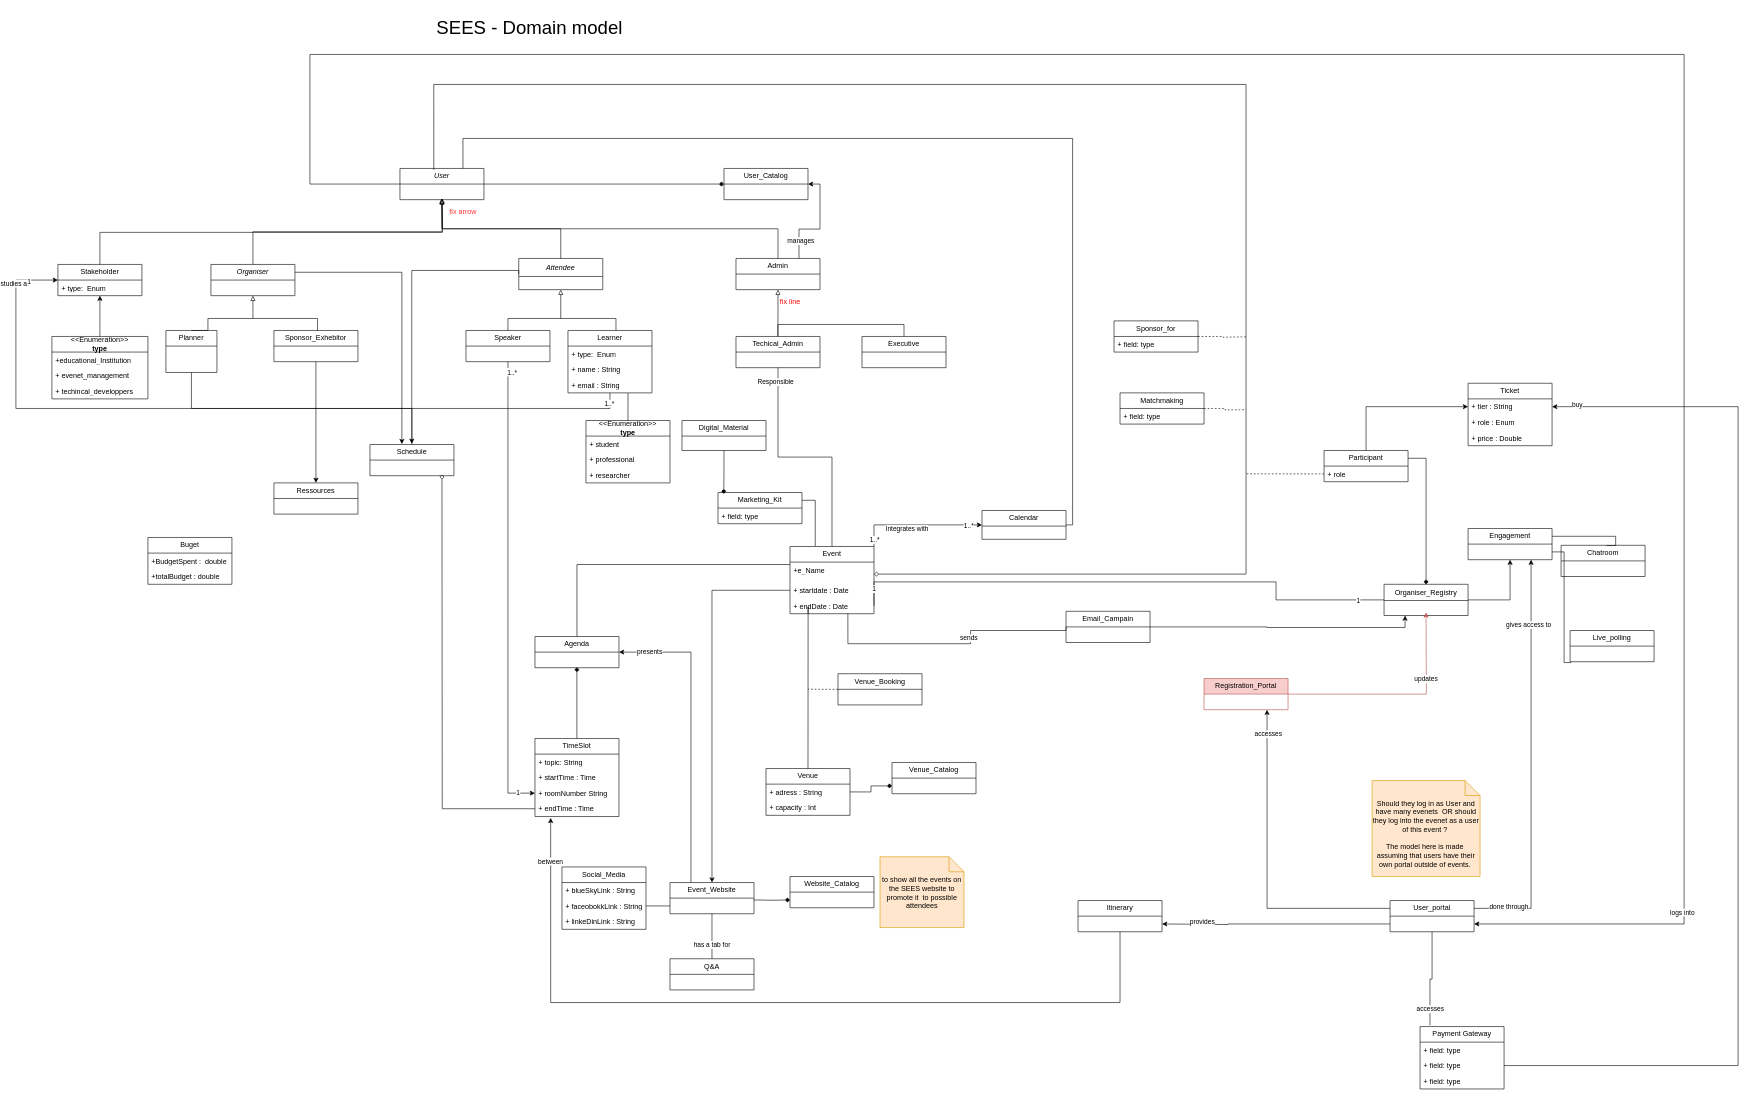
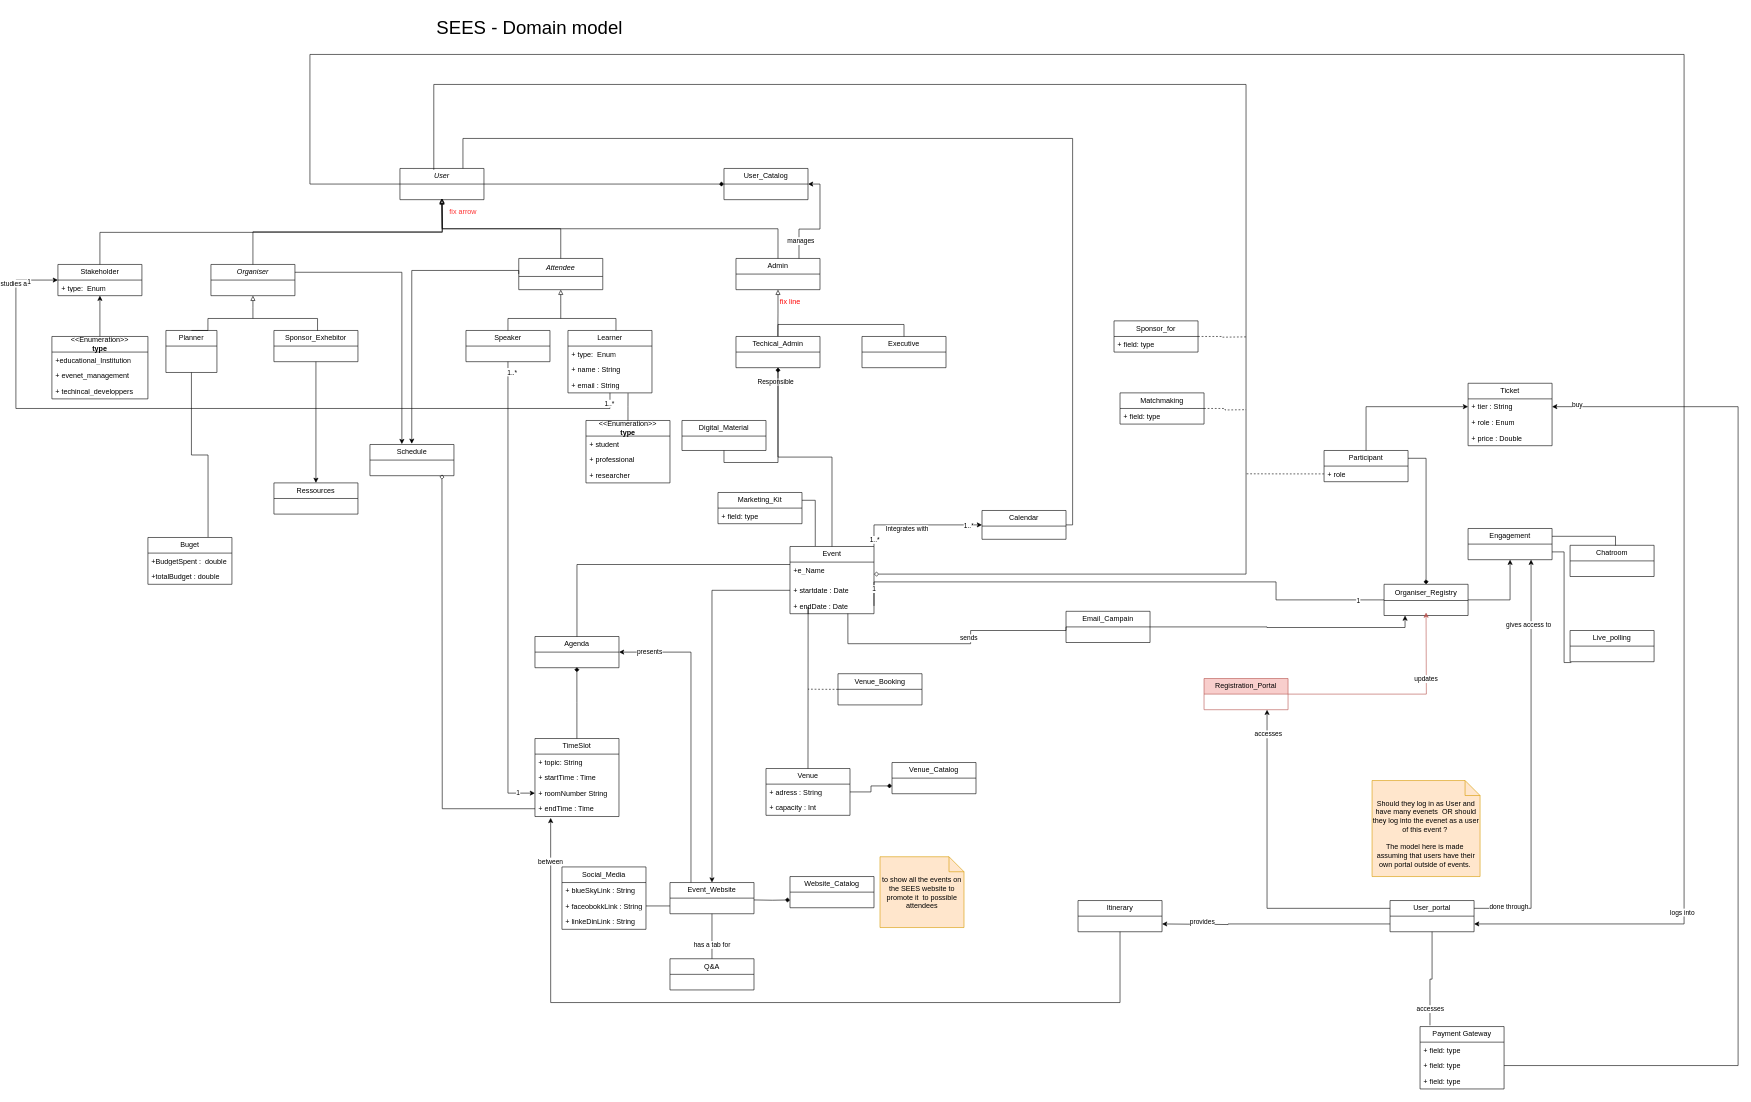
edge "Planner" -- "Schedule": now "Planner" -- "Buget"
edge "Digital_Material" -> "Marketing_Kit": now "Digital_Material" -> "Techical_Admin"
node "Chatroom": moved (1603, 561) -> (1612, 561)
